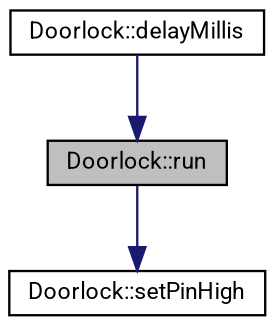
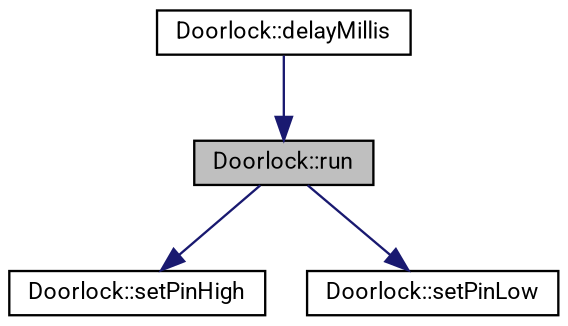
node "Doorlock::setPinLow": added
